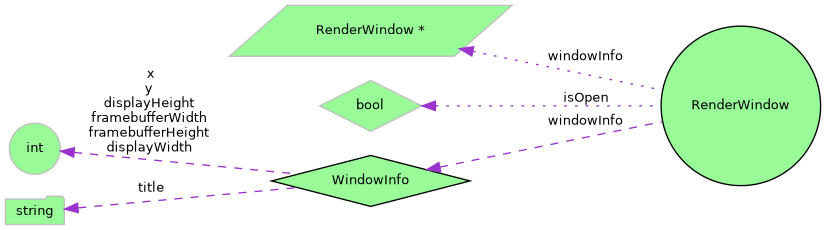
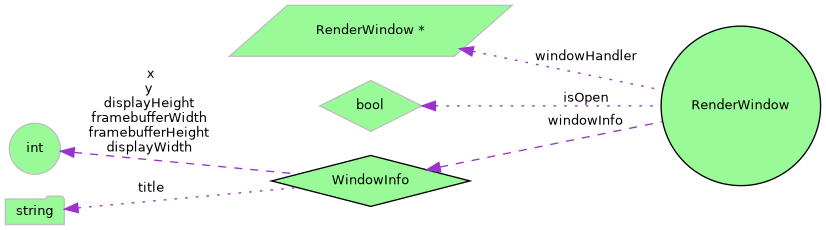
edge "RenderWindow" -> "RenderWindow *": label " windowInfo" -> " windowHandler"
edge "WindowInfo" -> "string": style dashed -> dotted
